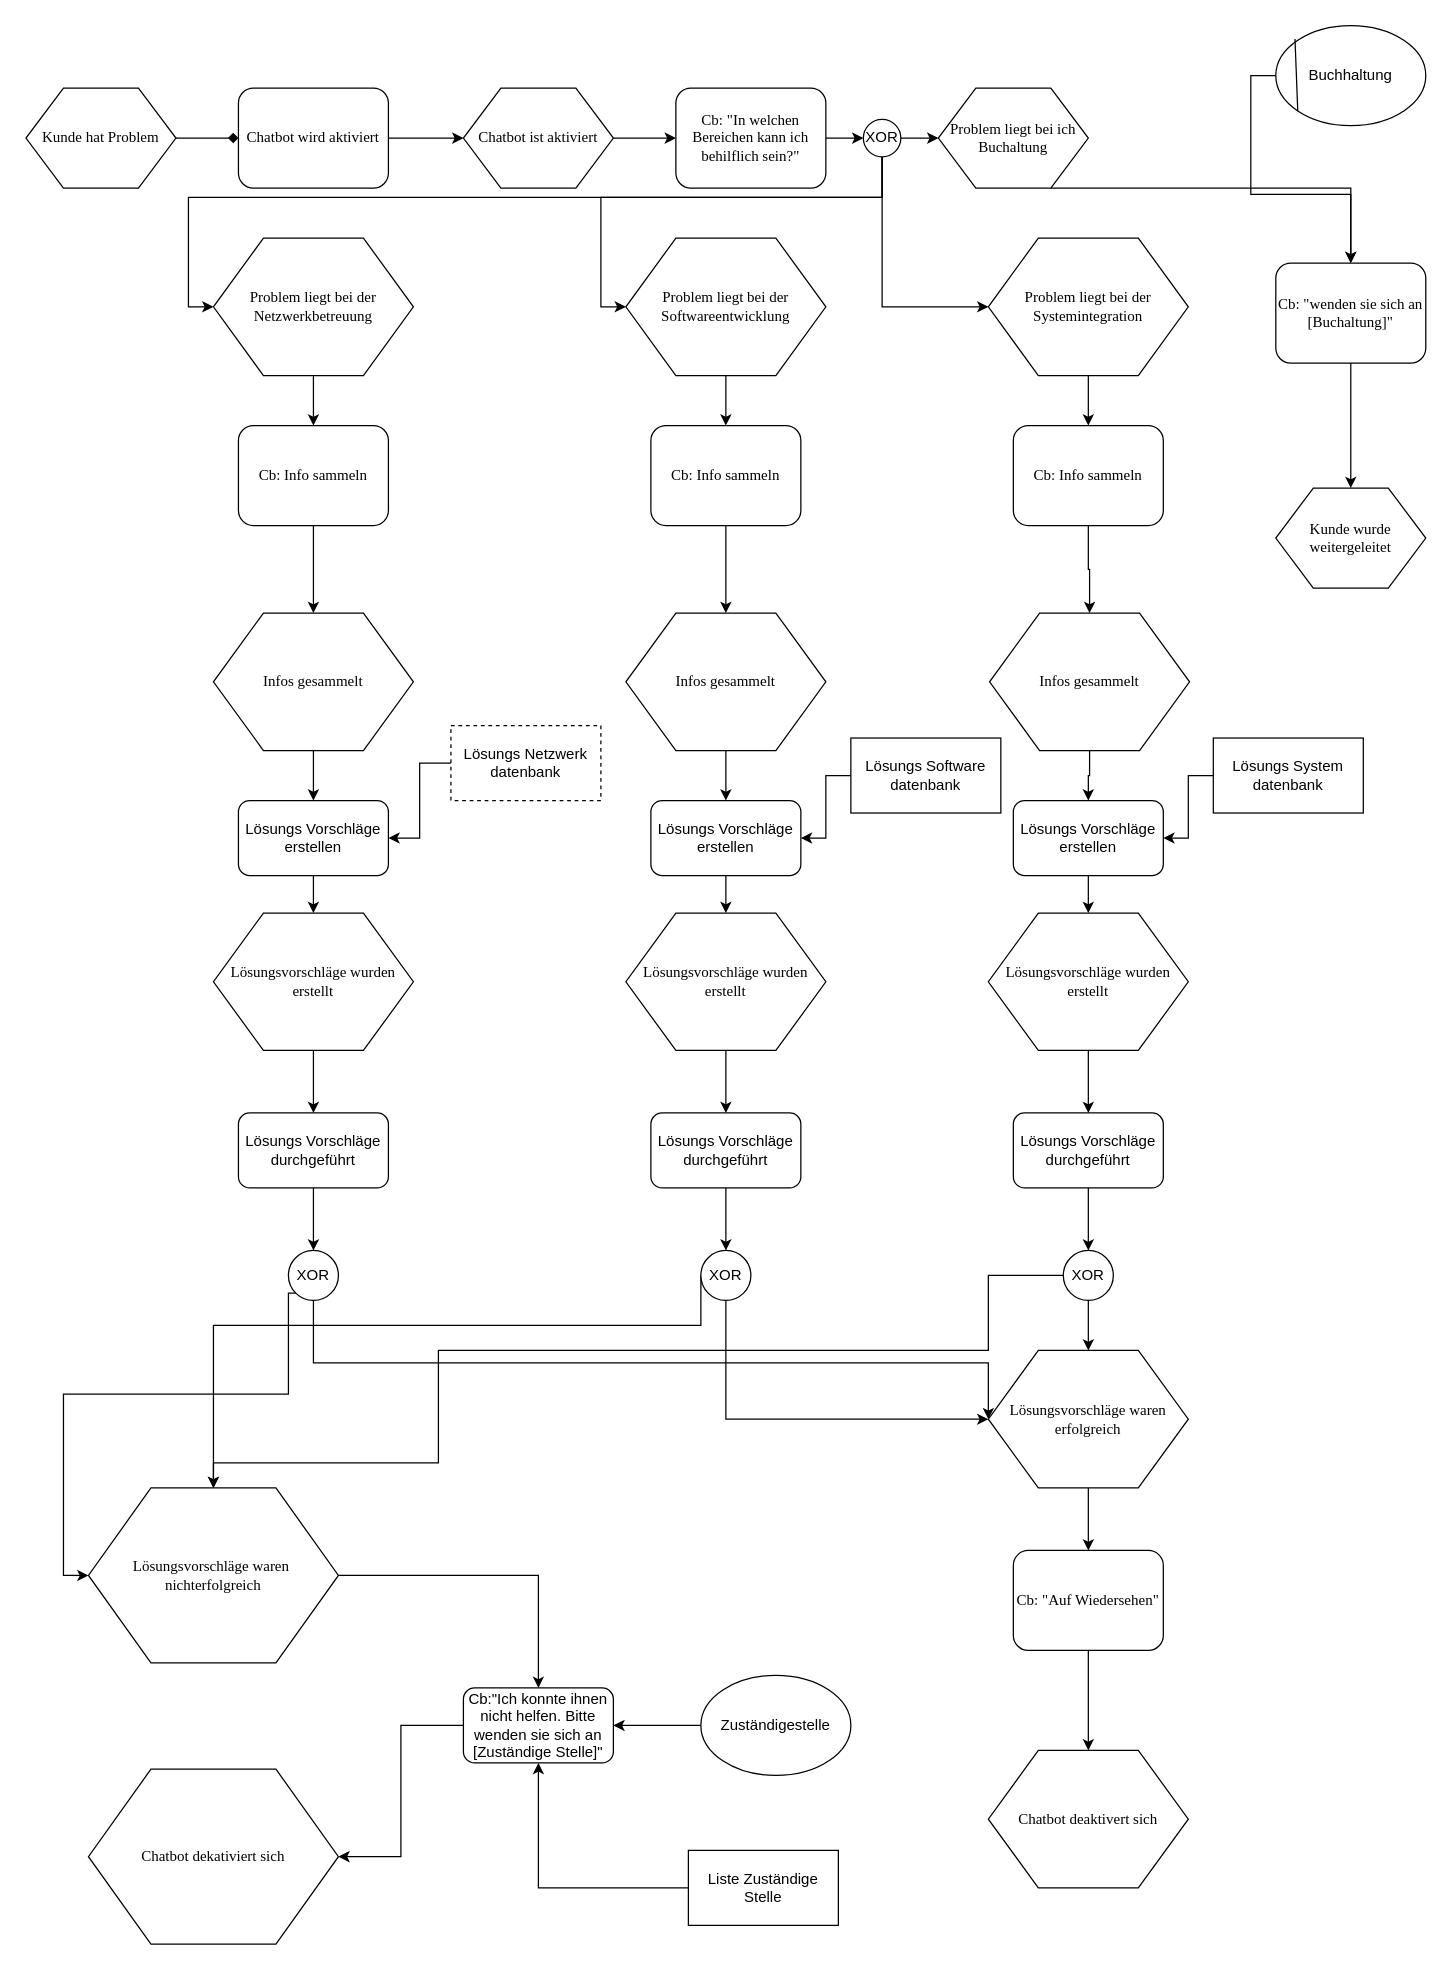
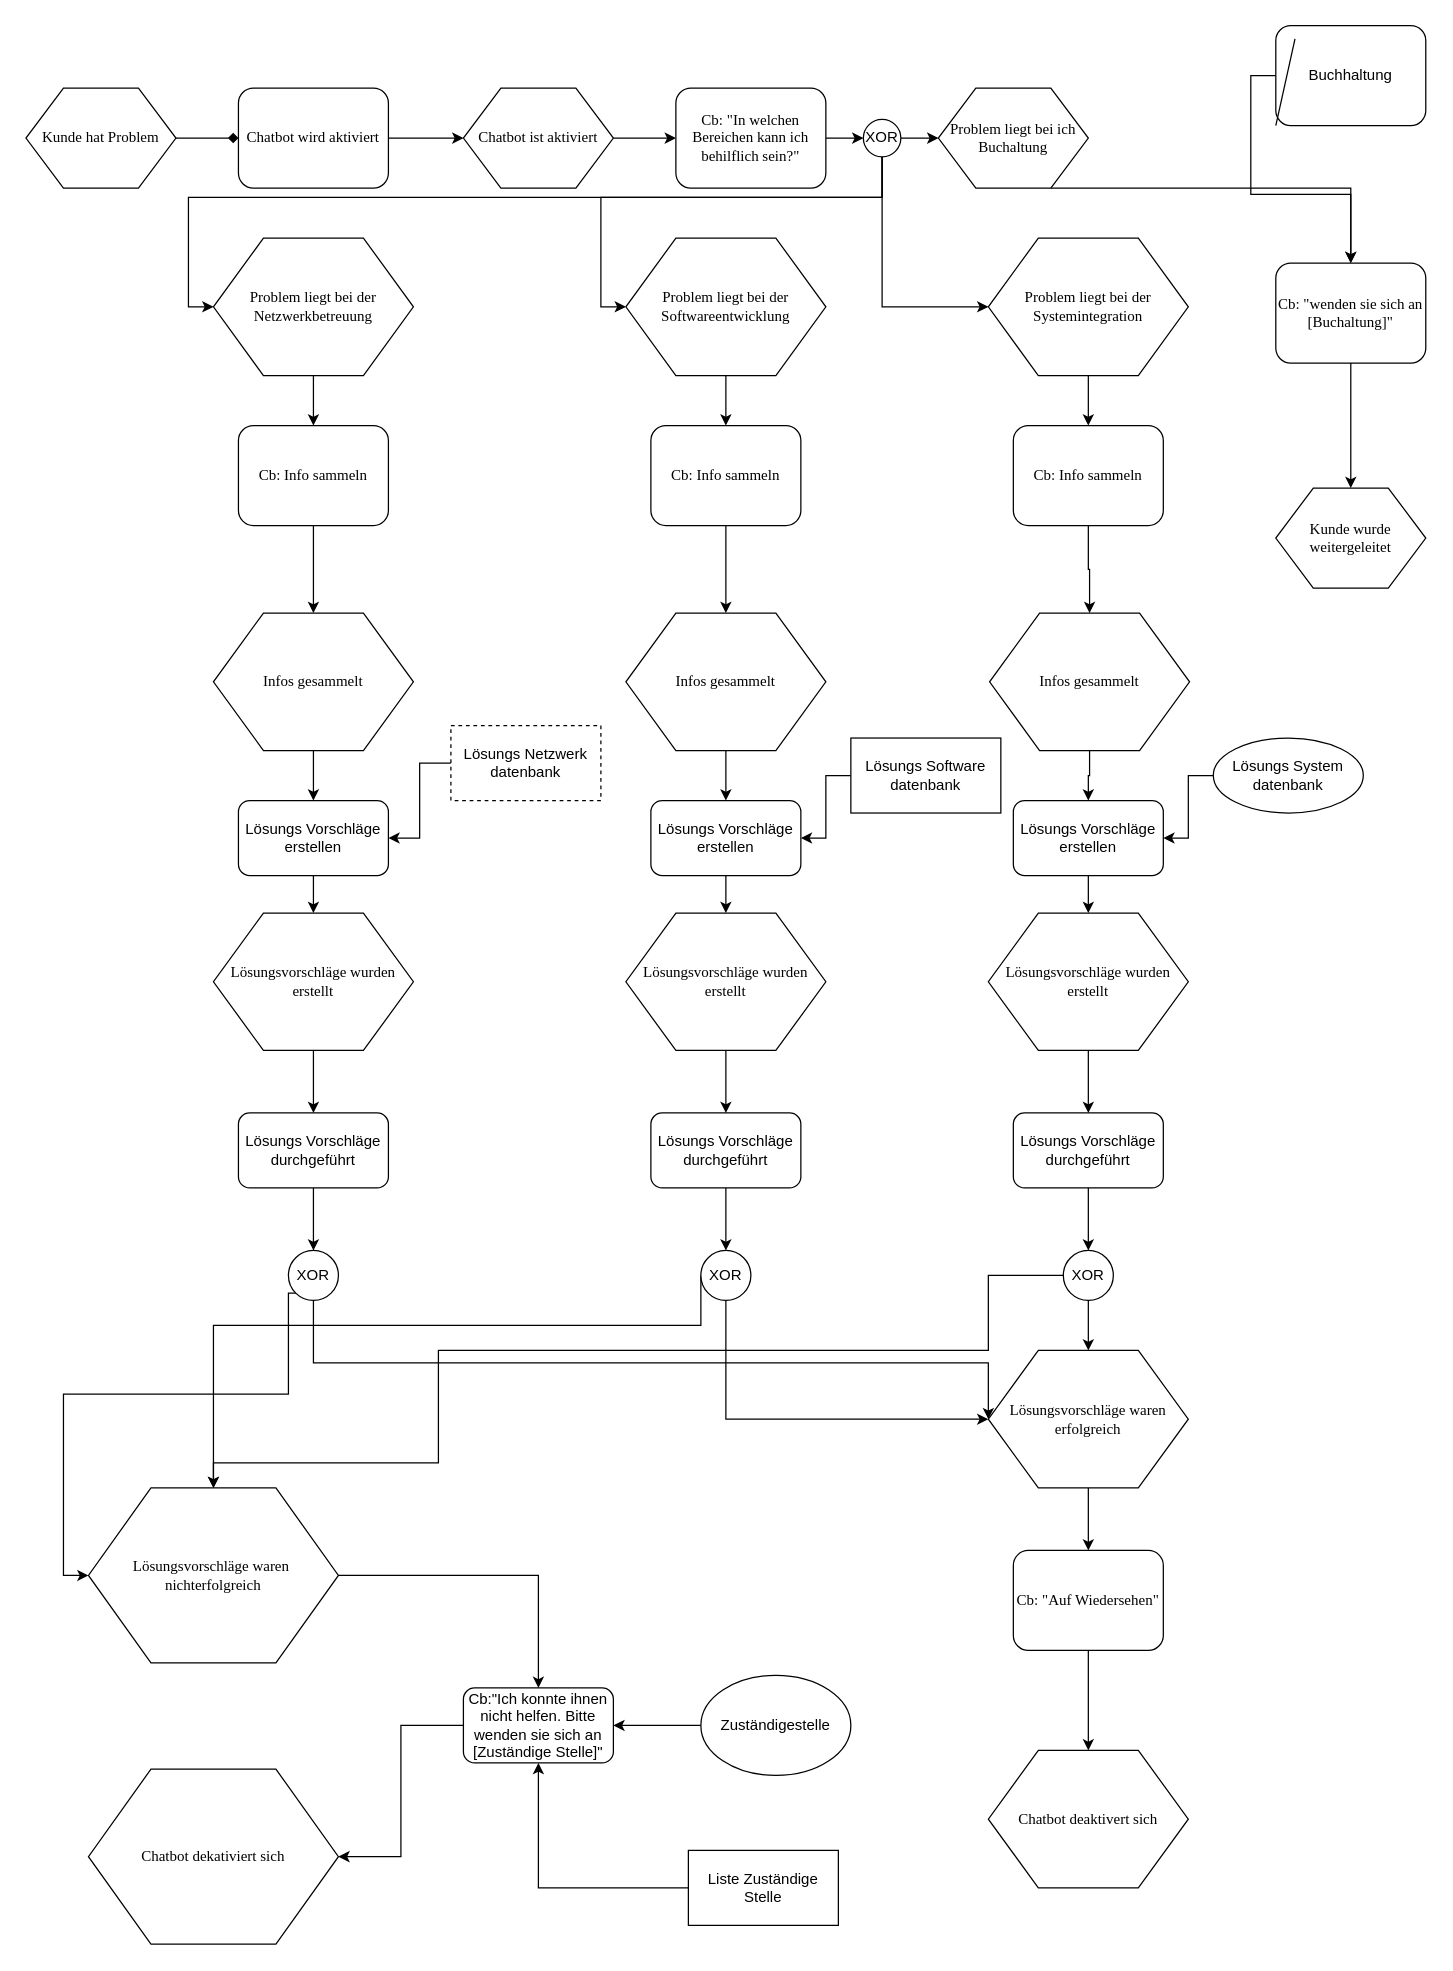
node "Buchhaltung": shape ellipse -> rounded rectangle
node "Lösungs System datenbank": shape rectangle -> ellipse
